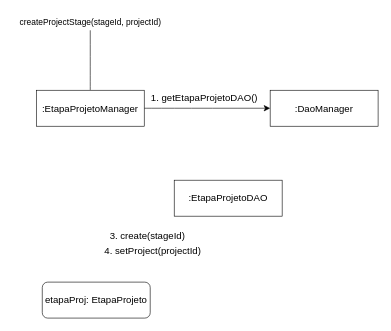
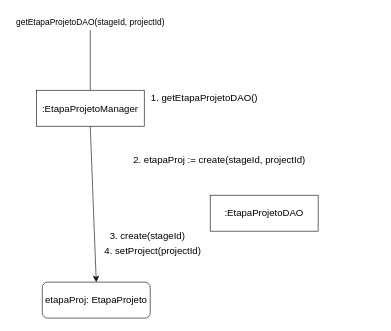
node "createProjectStage(stageId, projectId)": label "createProjectStage(stageId, projectId)" -> "getEtapaProjetoDAO(stageId, projectId)"
edge ":EtapaProjetoManager" -> ":DaoManager": removed
node ":DaoManager": removed
node "2. etapaProj := create(stageId, projectId)": added
node ":EtapaProjetoDAO": moved (228, 198) -> (264, 213)
edge ":EtapaProjetoManager" -> "etapaProj: EtapaProjeto": added
